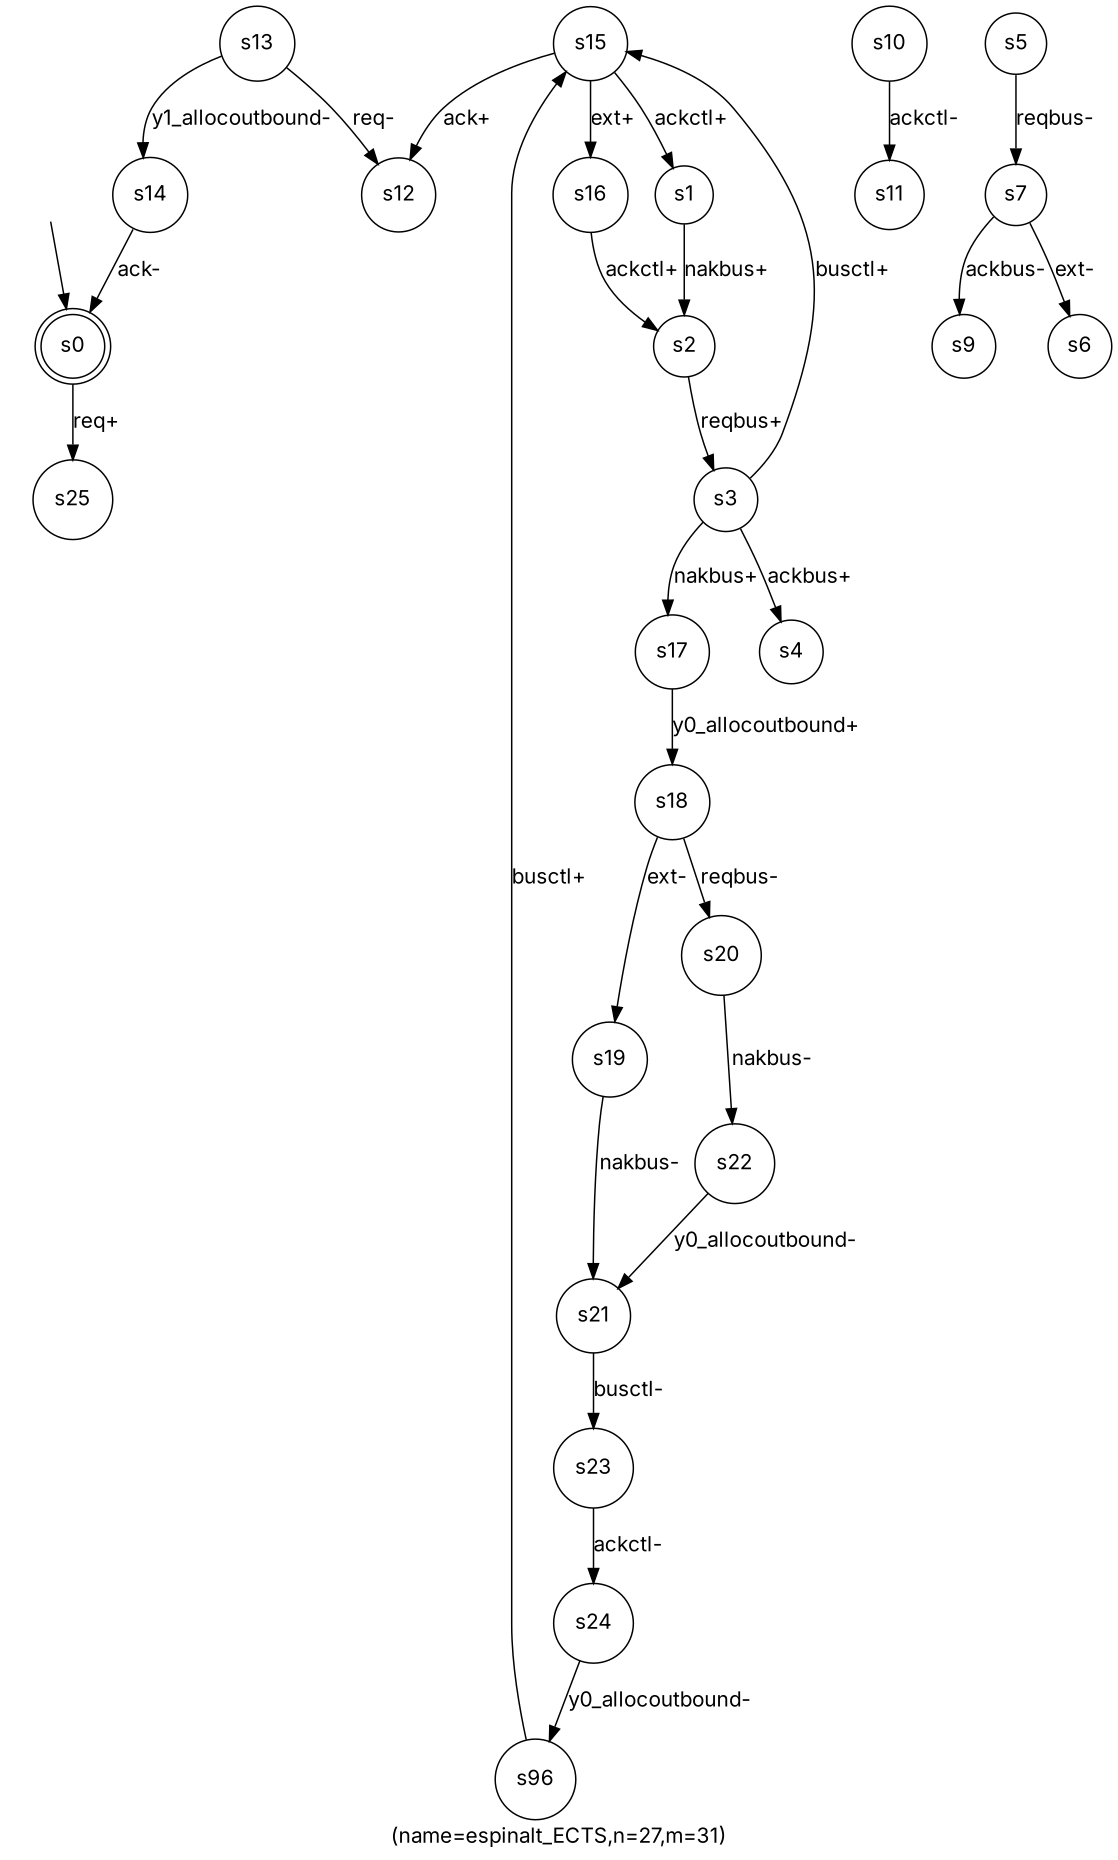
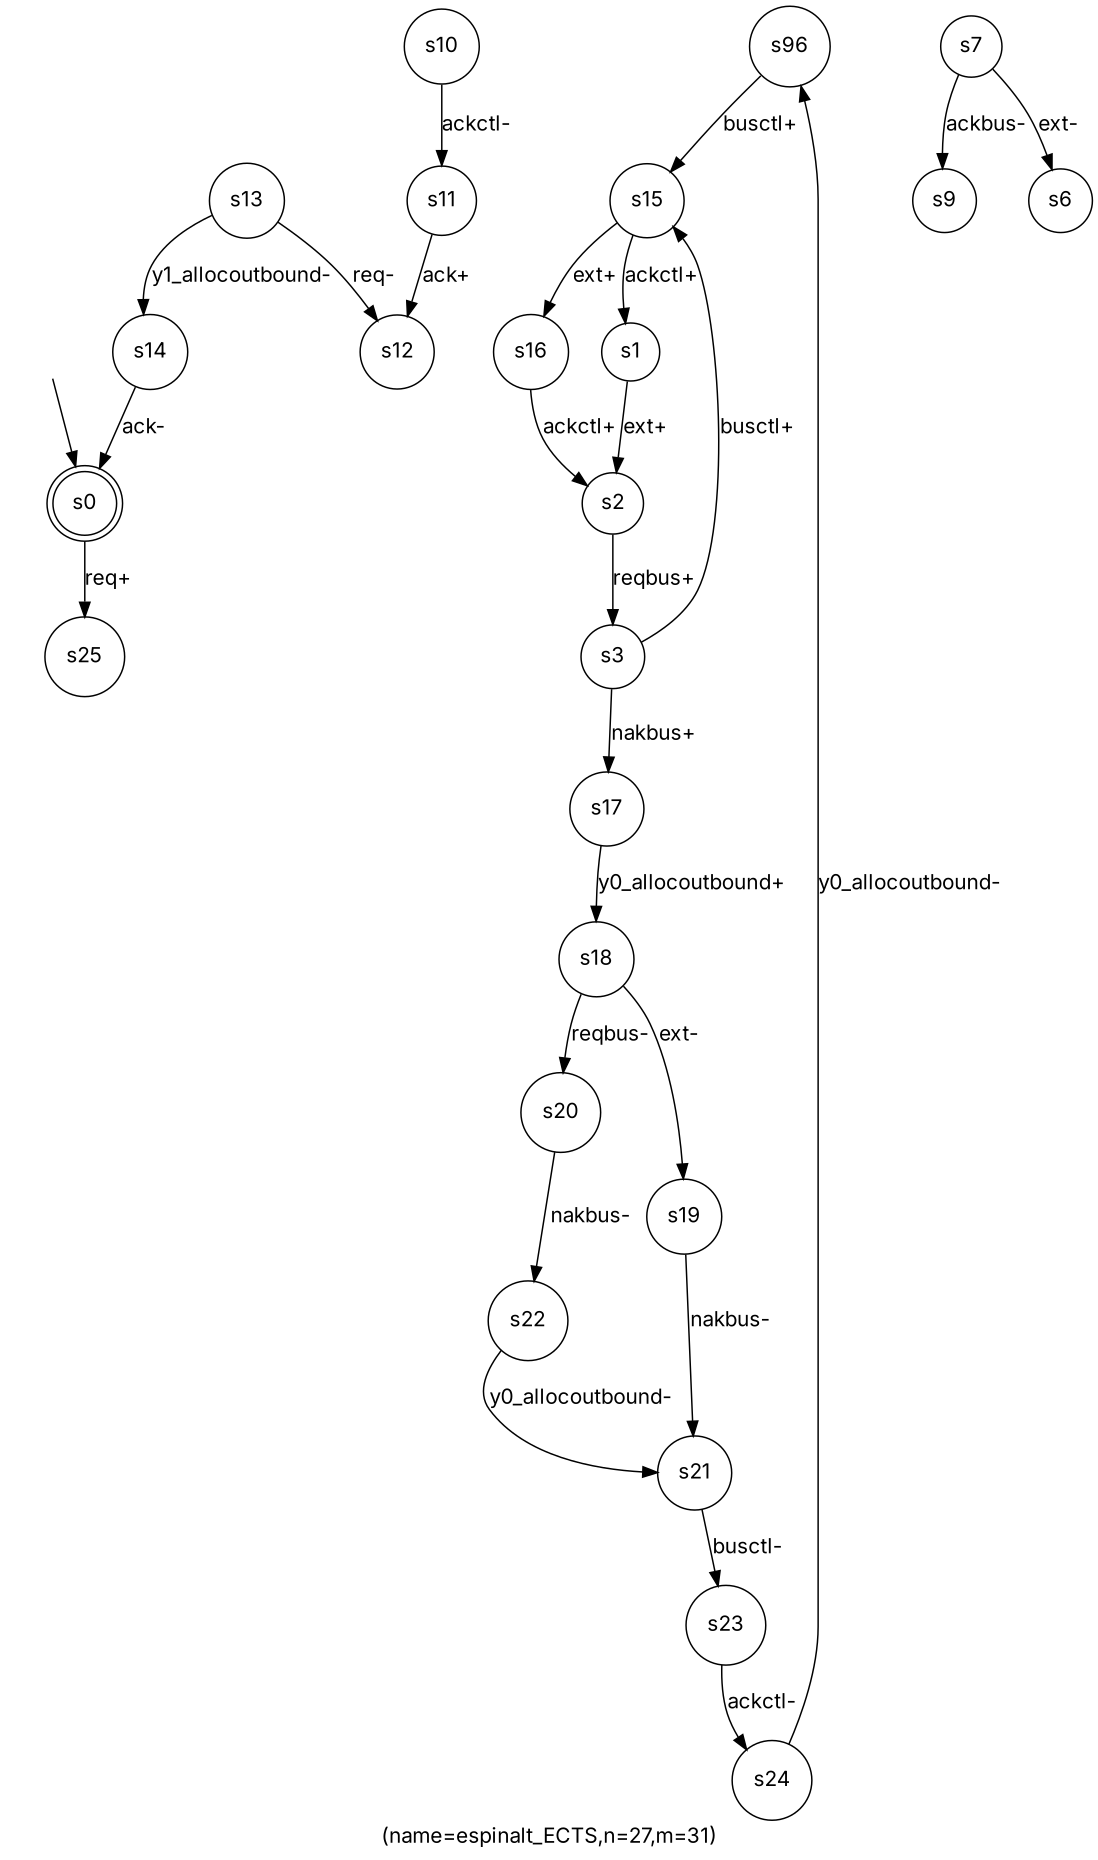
node "s5": removed
edge "s15" -> "s12": now "s11" -> "s12"
edge "s1" -> "s2": label "nakbus+" -> "ext+"
node "s4": removed
